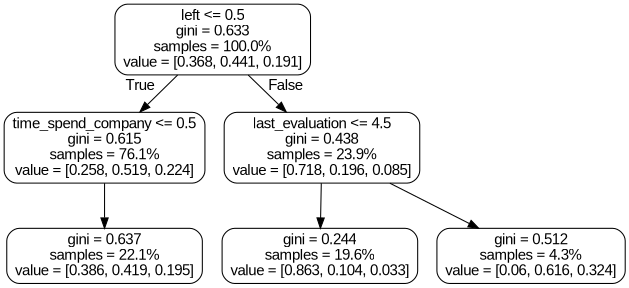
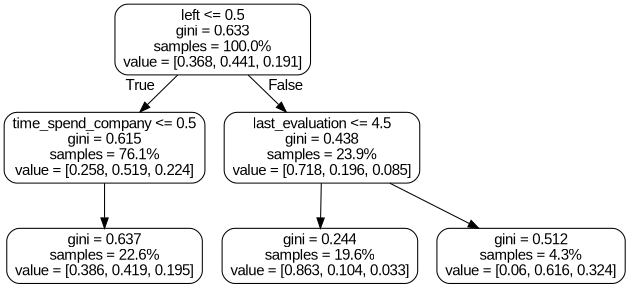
node "gini = 0.637 samples = 22.1% value = [0.386, 0.419, 0.195]": label "gini = 0.637 samples = 22.1% value = [0.386, 0.419, 0.195]" -> "gini = 0.637 samples = 22.6% value = [0.386, 0.419, 0.195]"
